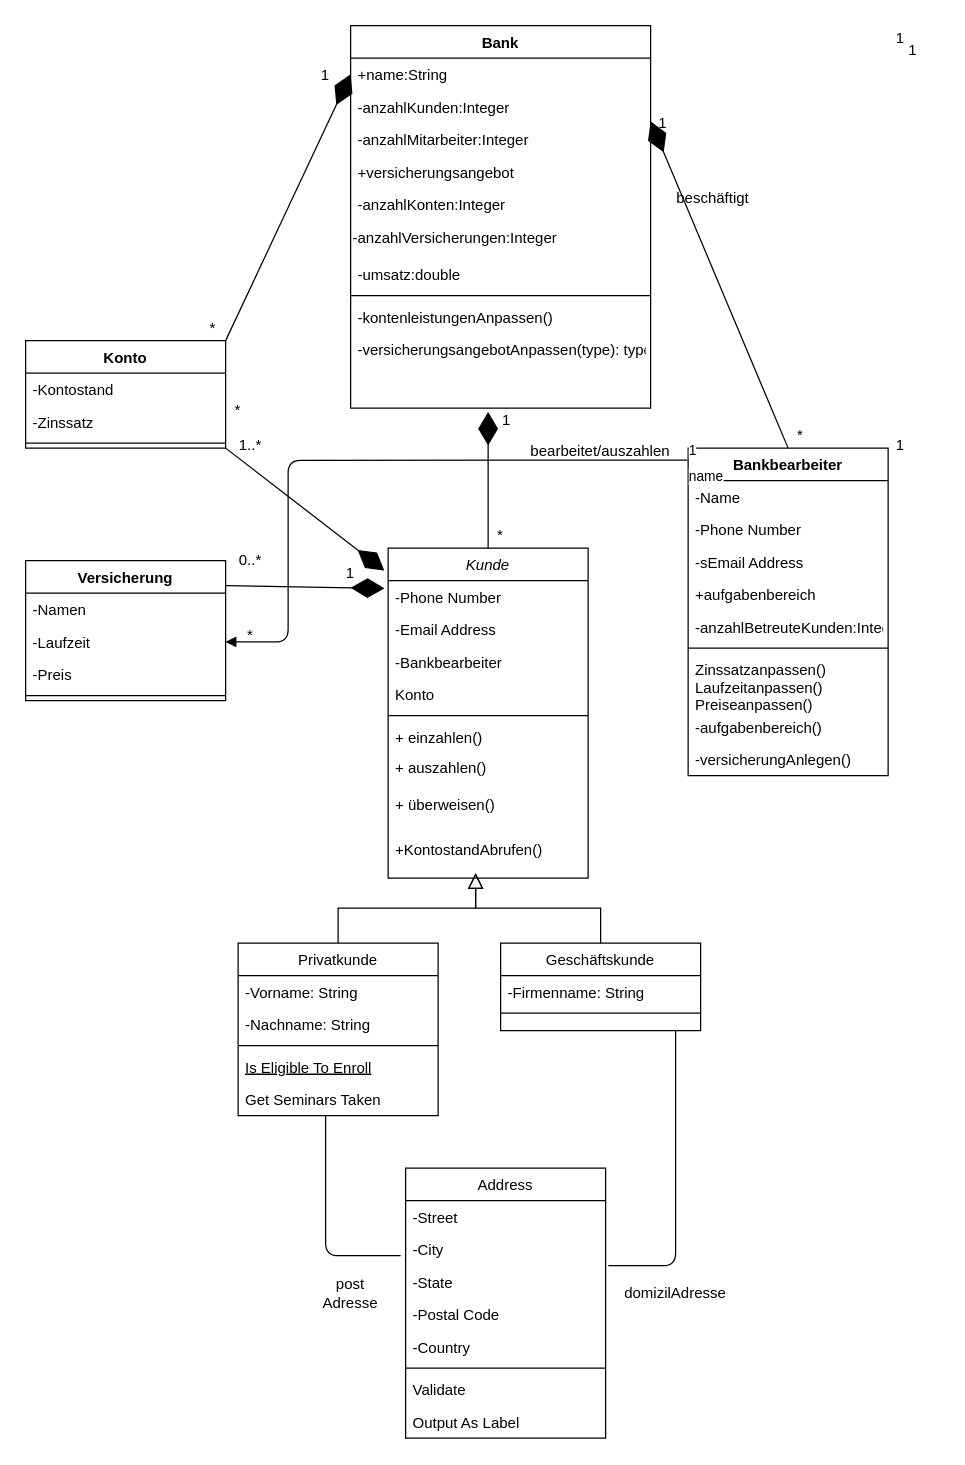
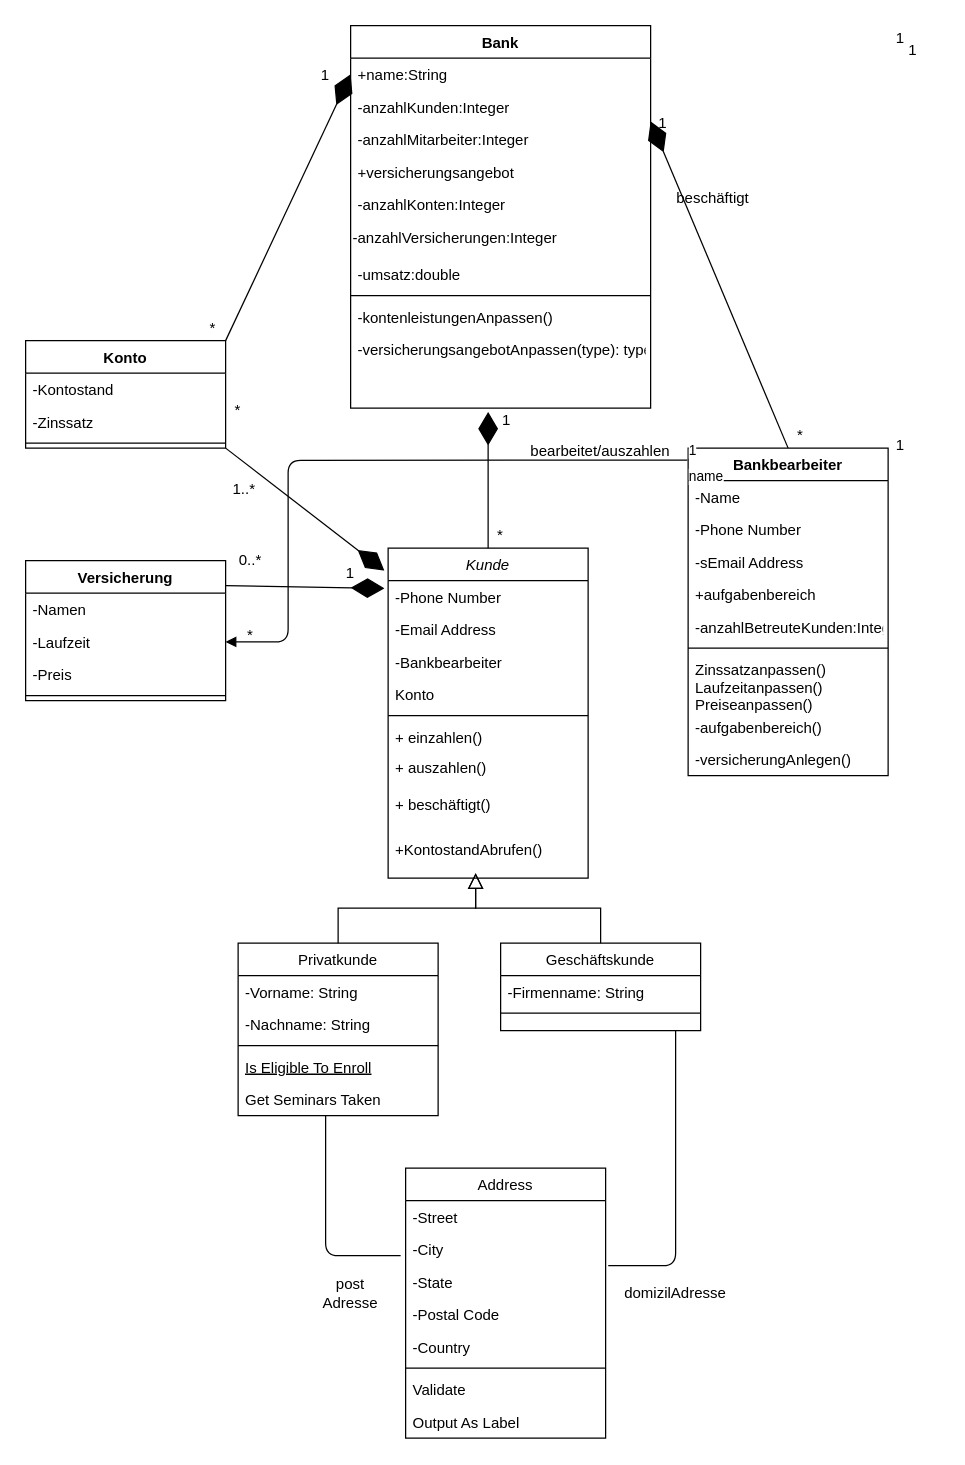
node "1..*": moved (251, 446) -> (244, 489)
node "+ überweisen()": label "+ überweisen()" -> "+ beschäftigt()"
